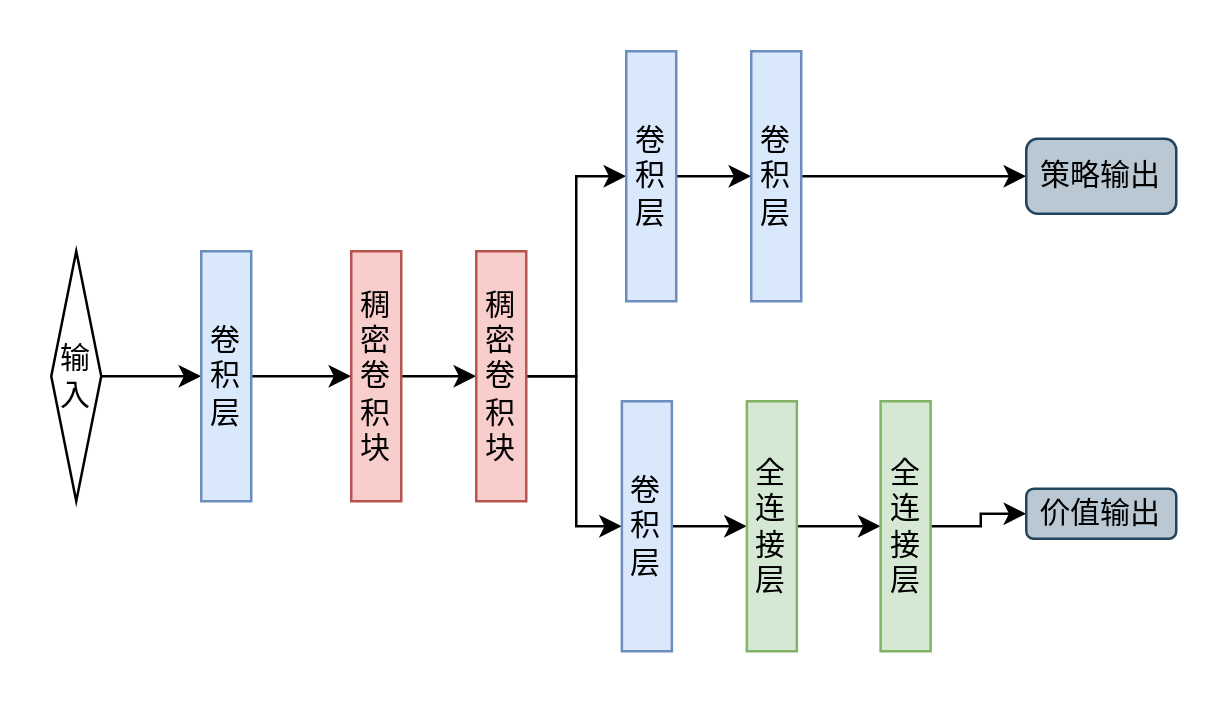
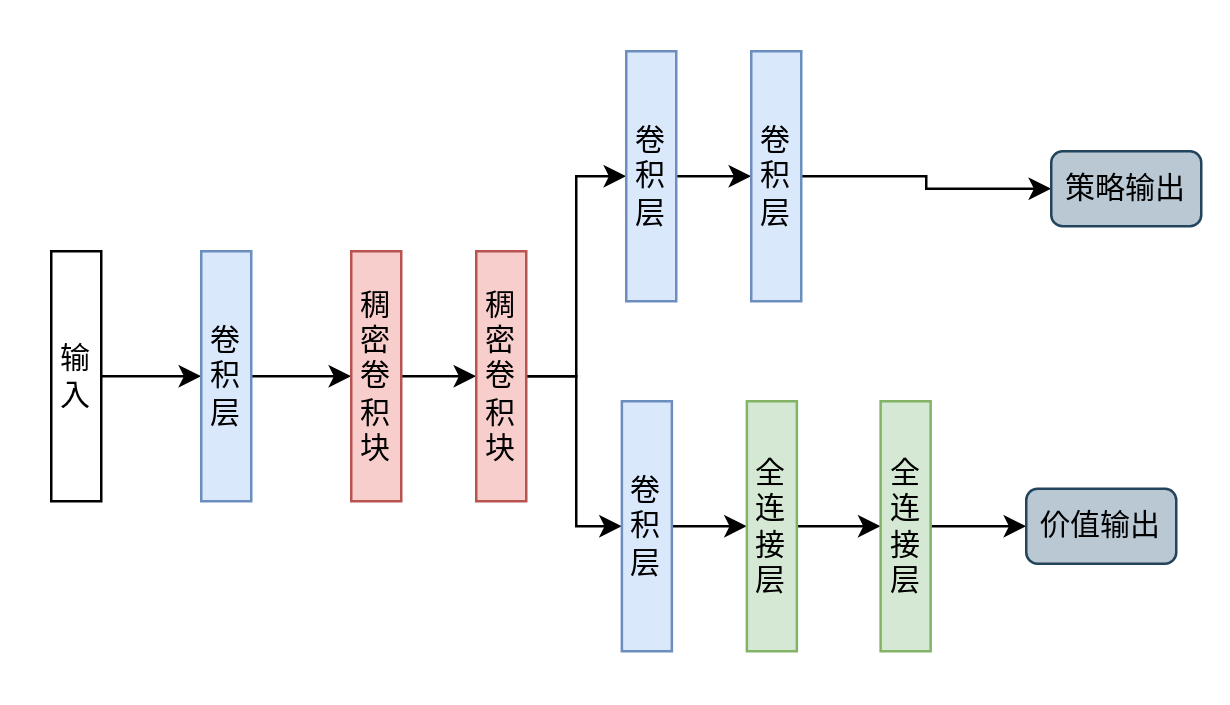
node "策略输出": moved (1101, 176) -> (1126, 189)
node "输入": shape diamond -> rectangle
node "价值输出": size 150x50 -> 150x75
